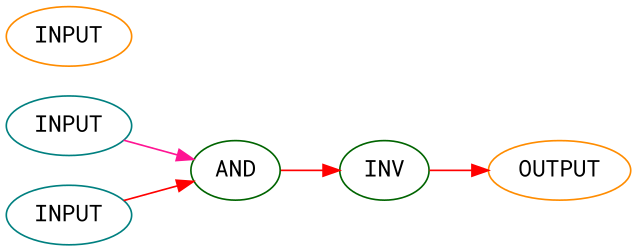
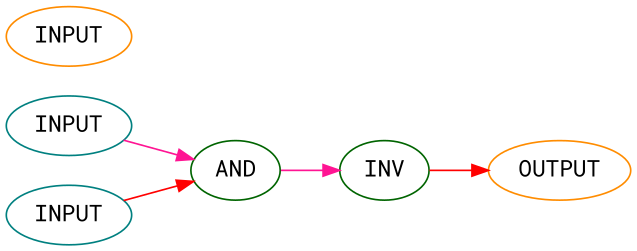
edge "AND" -> "INV": color red -> deeppink
